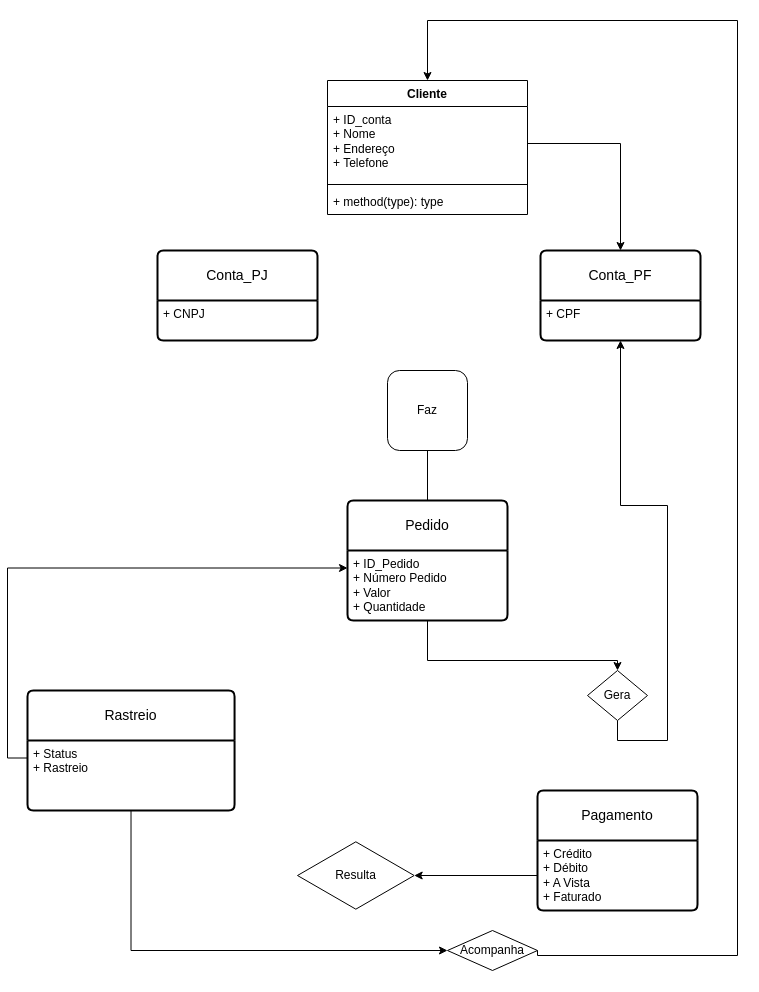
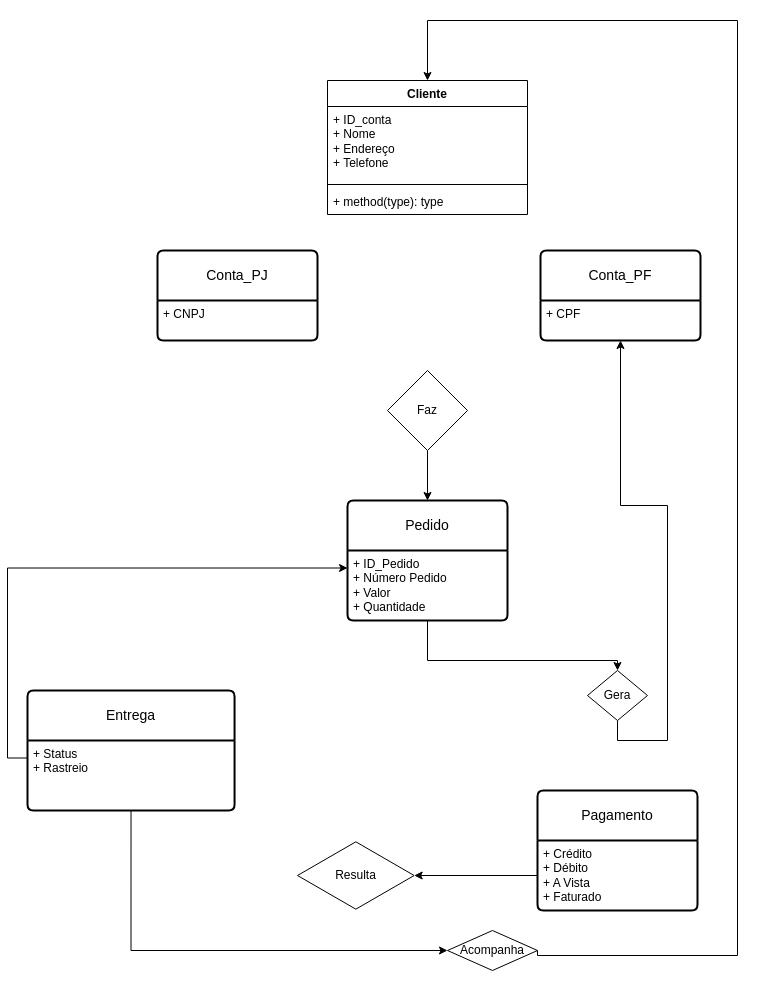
edge "+ ID_conta + Nome + Endereço + Telefone" -> "Conta_PF": removed
node "Faz": shape rounded rectangle -> diamond
edge "Faz" -- "Pedido": arrowhead none -> classic
node "Rastreio": label "Rastreio" -> "Entrega"
